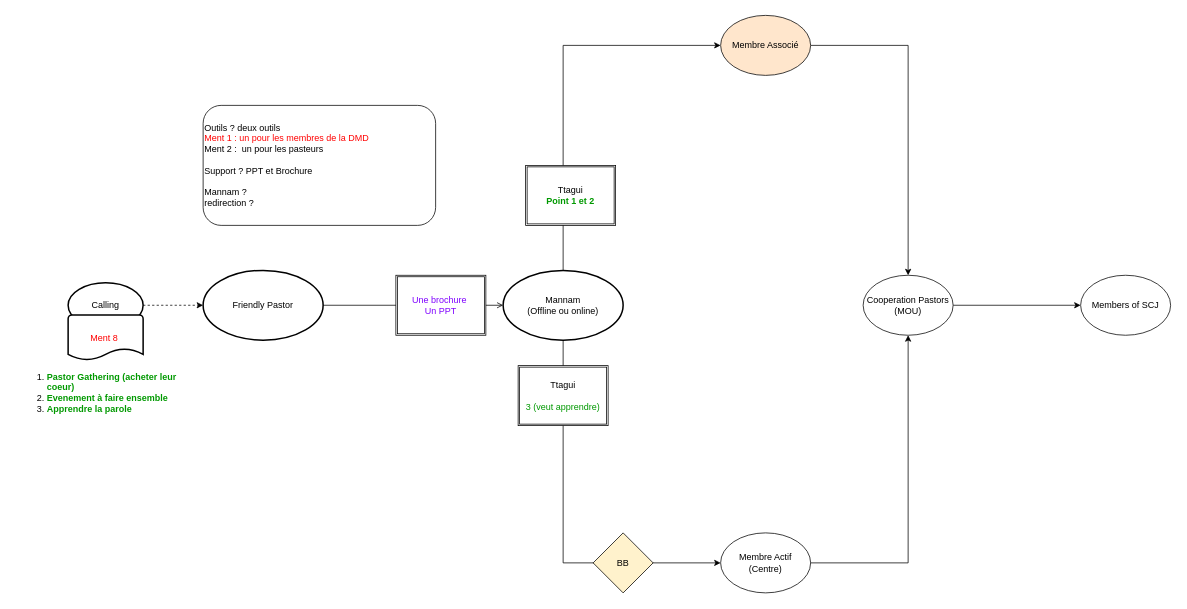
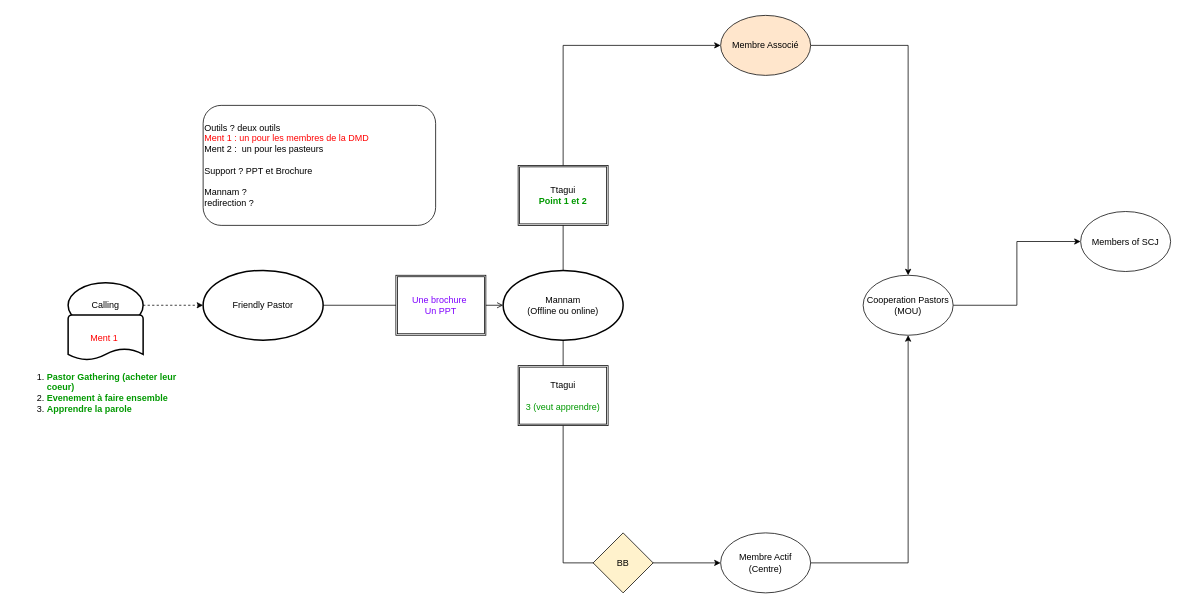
node "Ttagui Point 1 et 2": moved (570, 195) -> (563, 195)
node "Members of SCJ": moved (1125, 305) -> (1125, 242)
node "Ment 8": label "Ment 8" -> "Ment 1"
